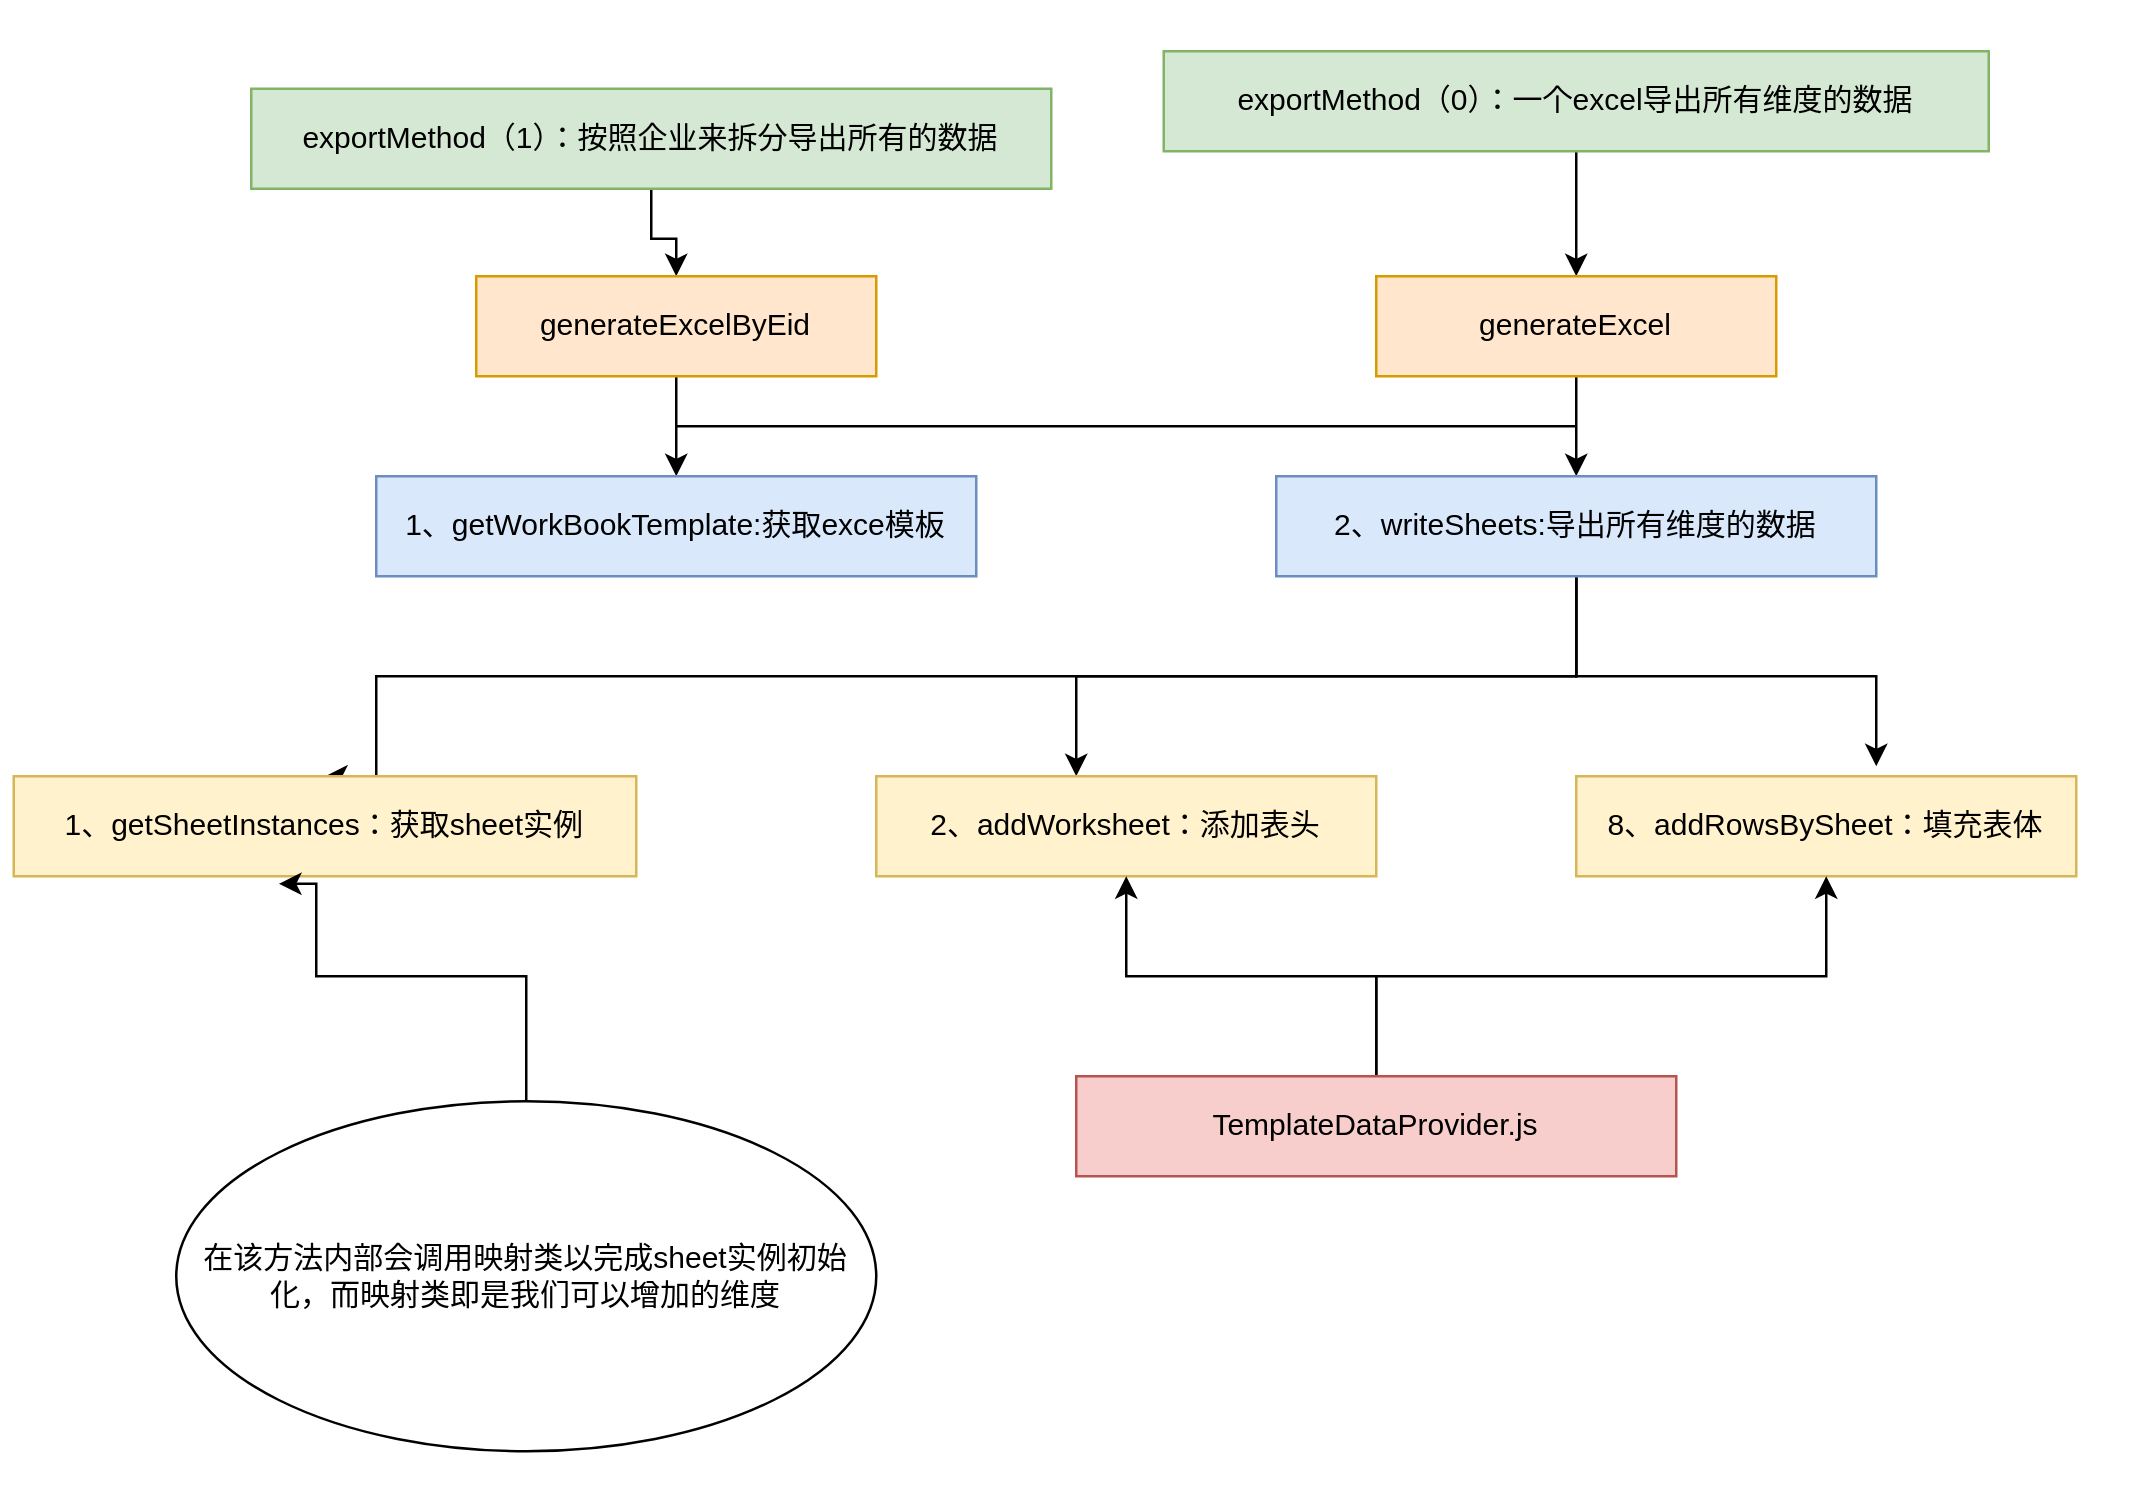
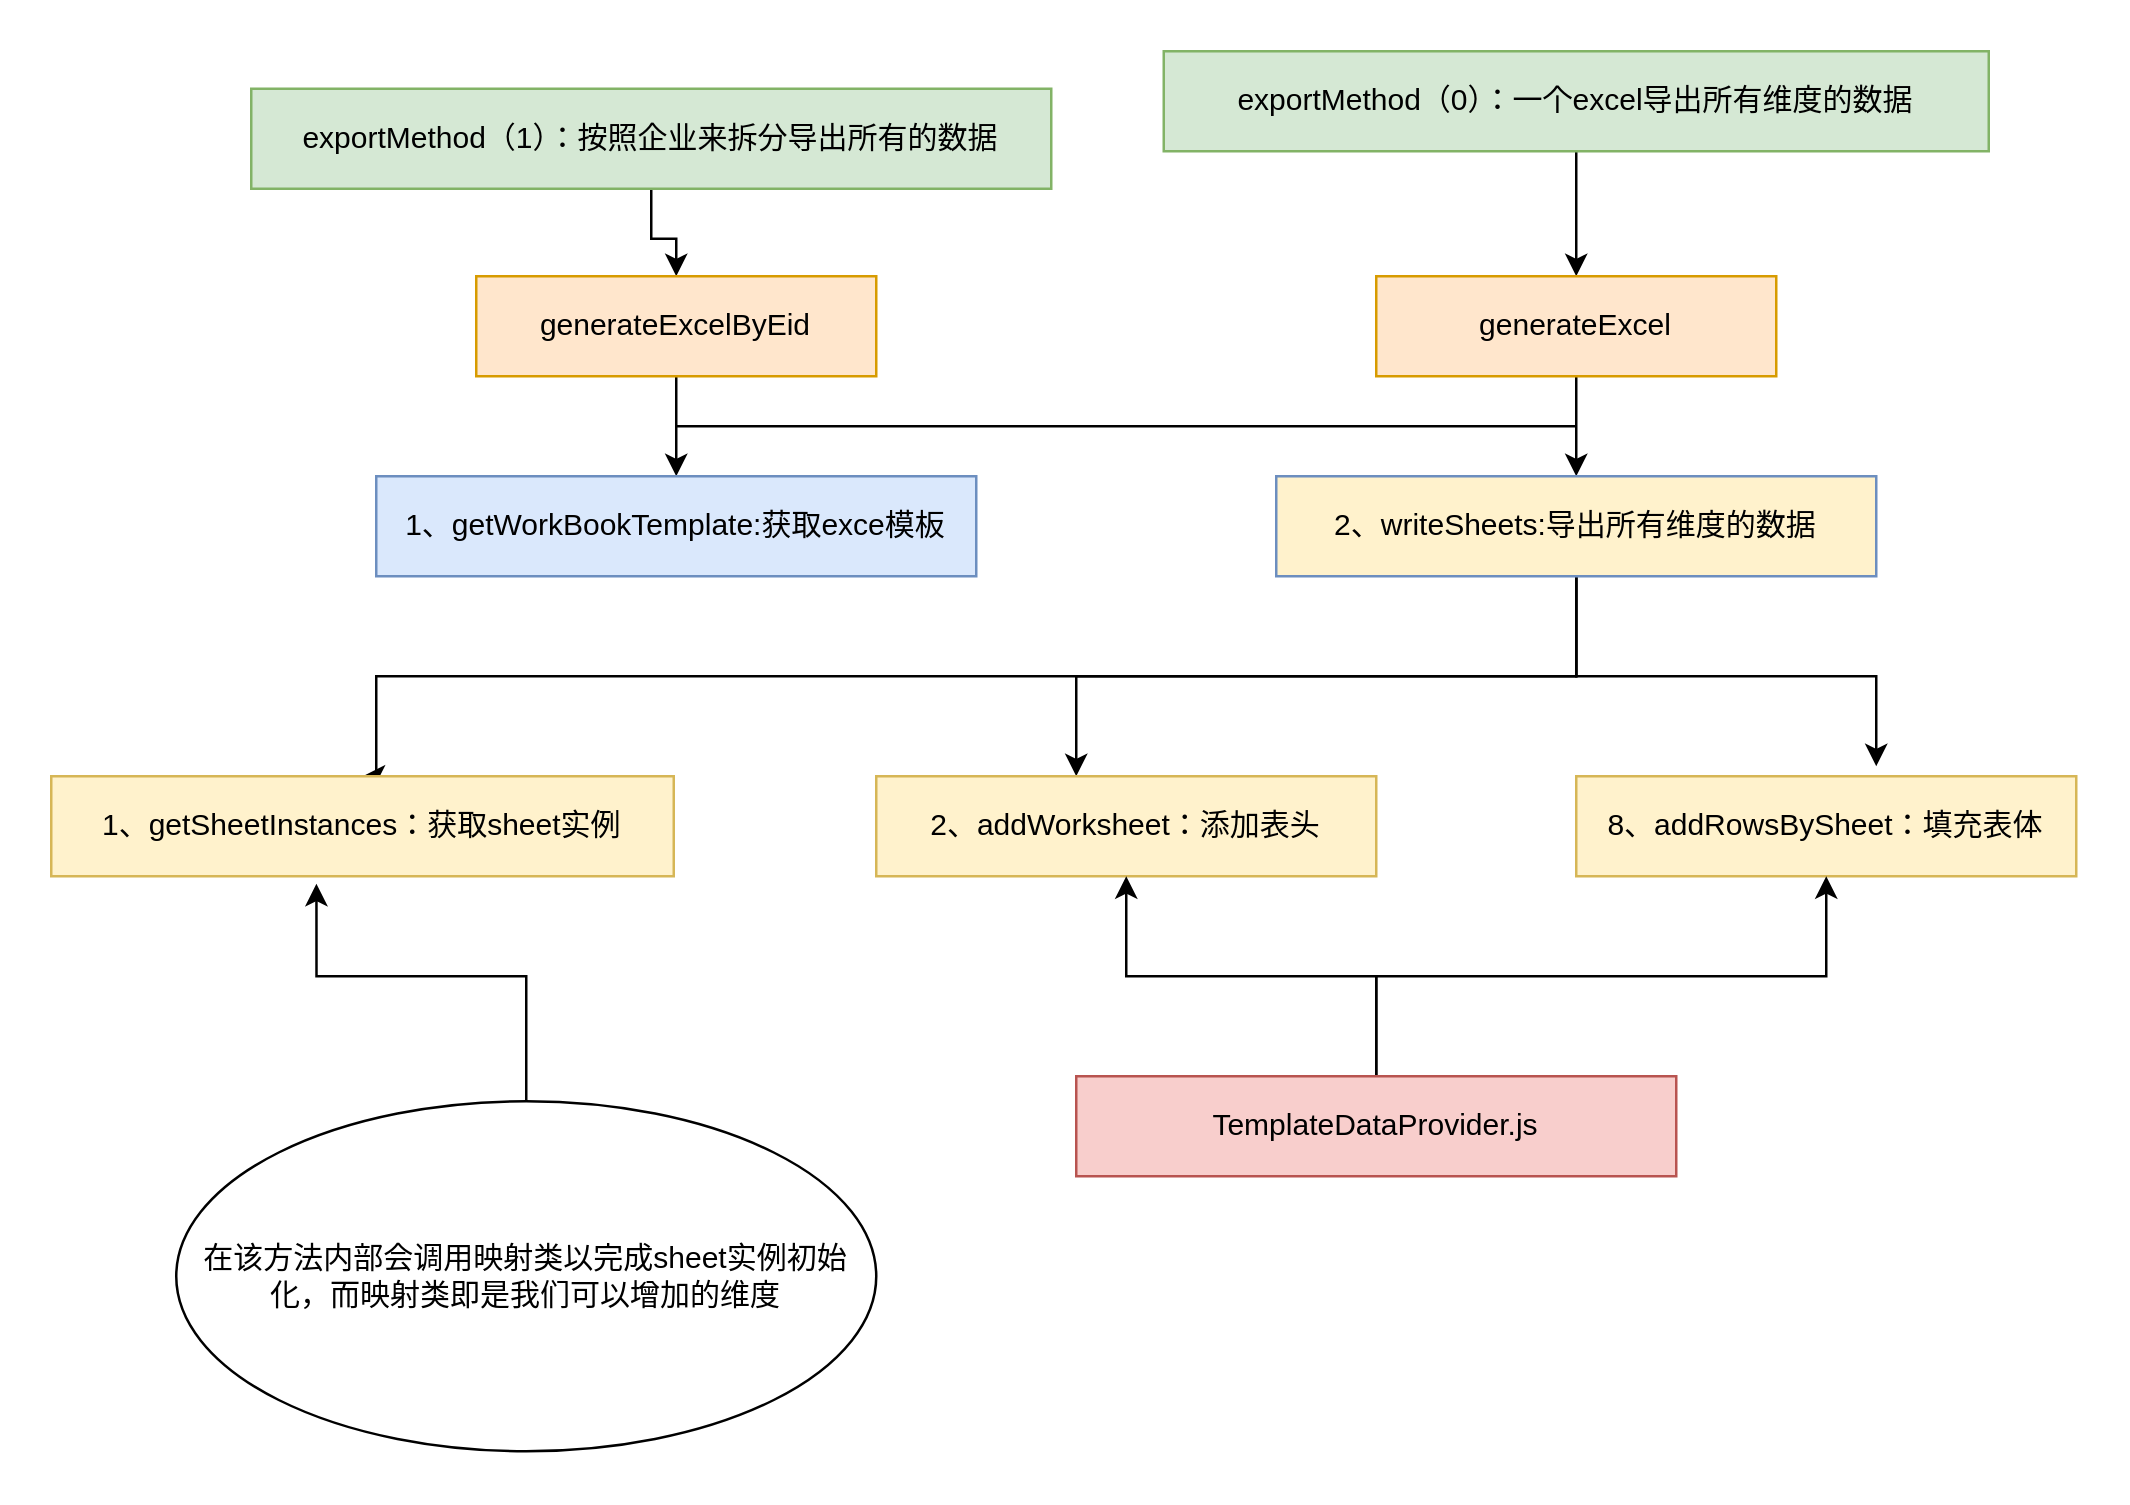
node "2、writeSheets:导出所有维度的数据": fillcolor #dae8fc -> #fff2cc
node "1、getSheetInstances：获取sheet实例": moved (325, 826) -> (363, 826)
